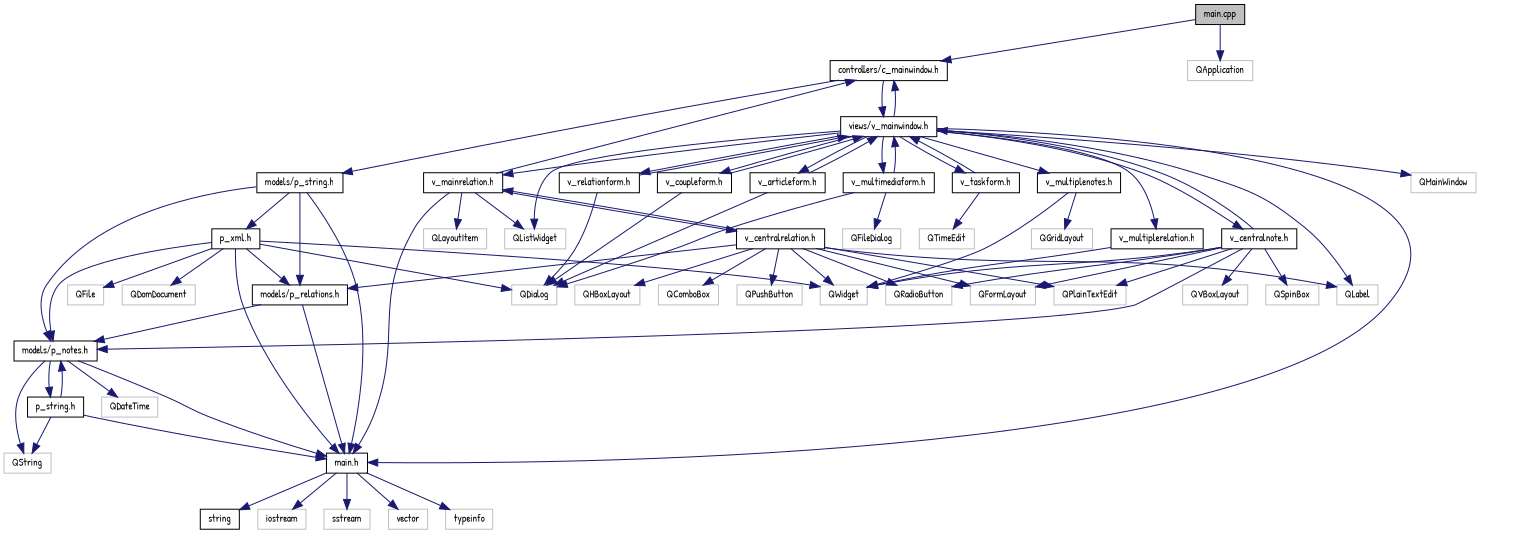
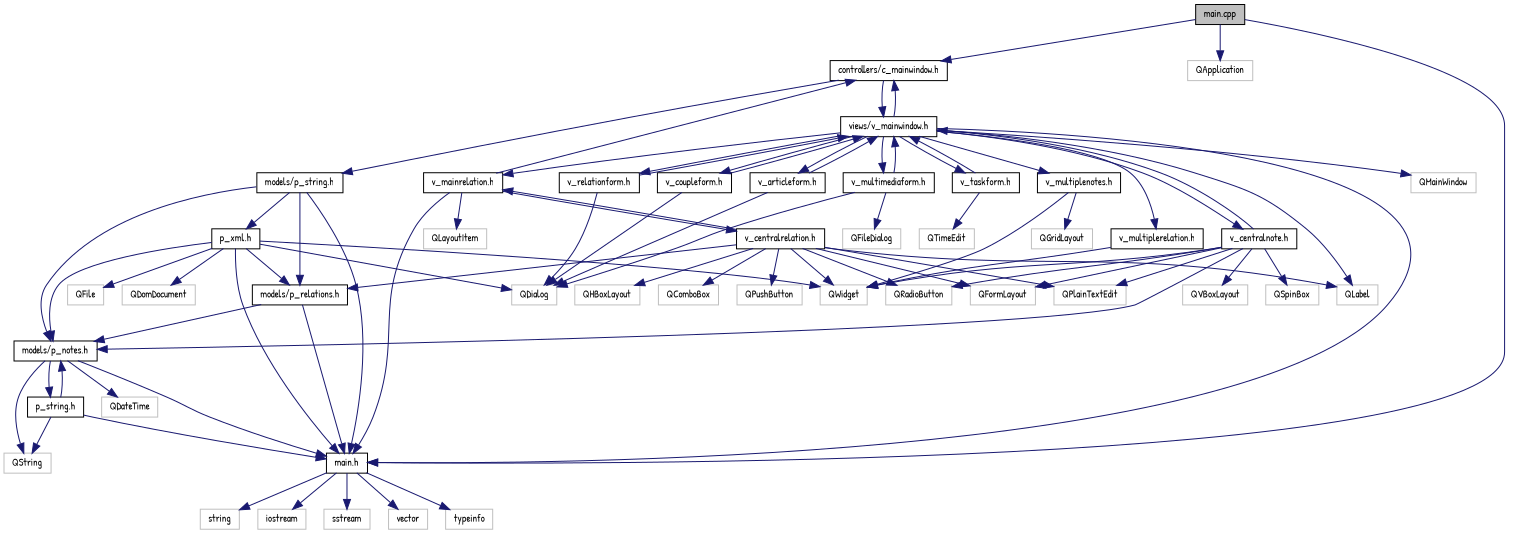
node "QListWidget": removed
edge "main.cpp" -> "main.h": added
node "string": color black -> grey75
